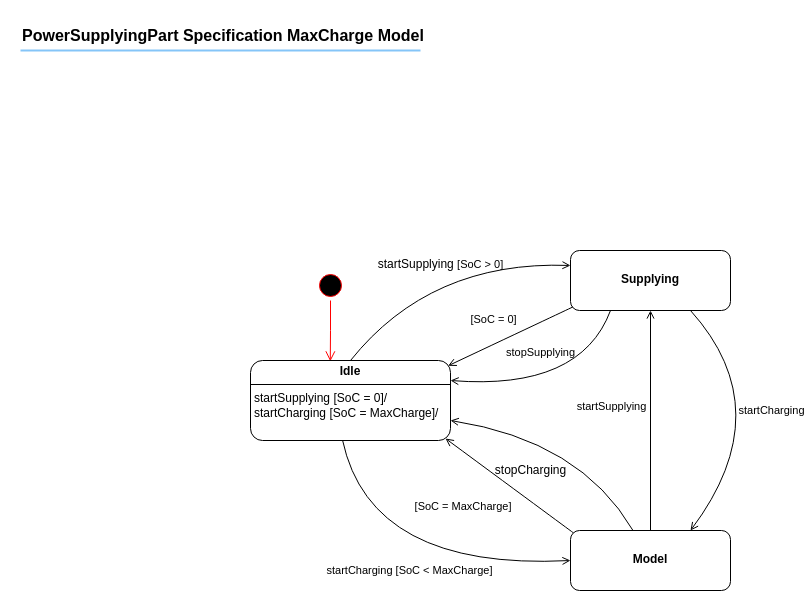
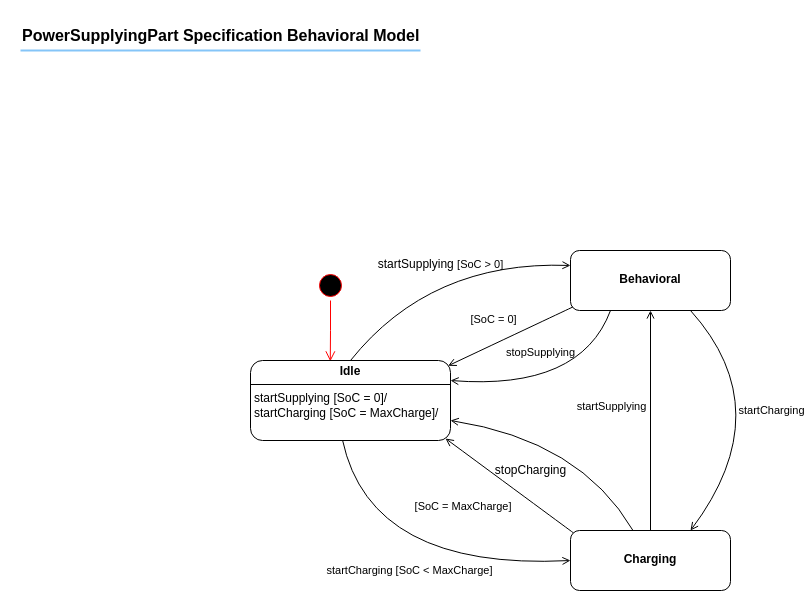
node "PowerSupplyingPart Specification MaxCharge Model": label "PowerSupplyingPart Specification MaxCharge Model" -> "PowerSupplyingPart Specification Behavioral Model"
node "Supplying": label "Supplying" -> "Behavioral"
node "Model": label "Model" -> "Charging"
